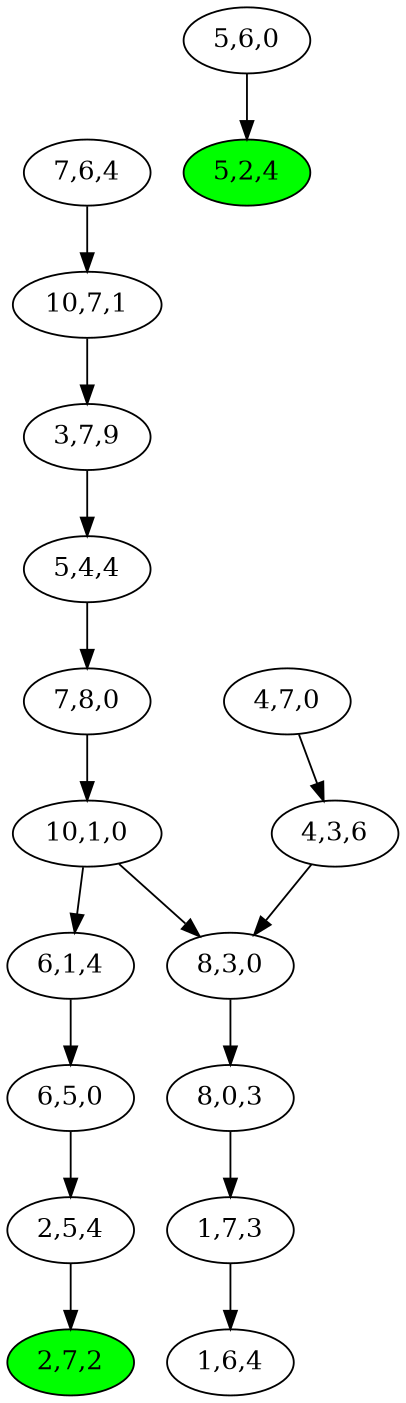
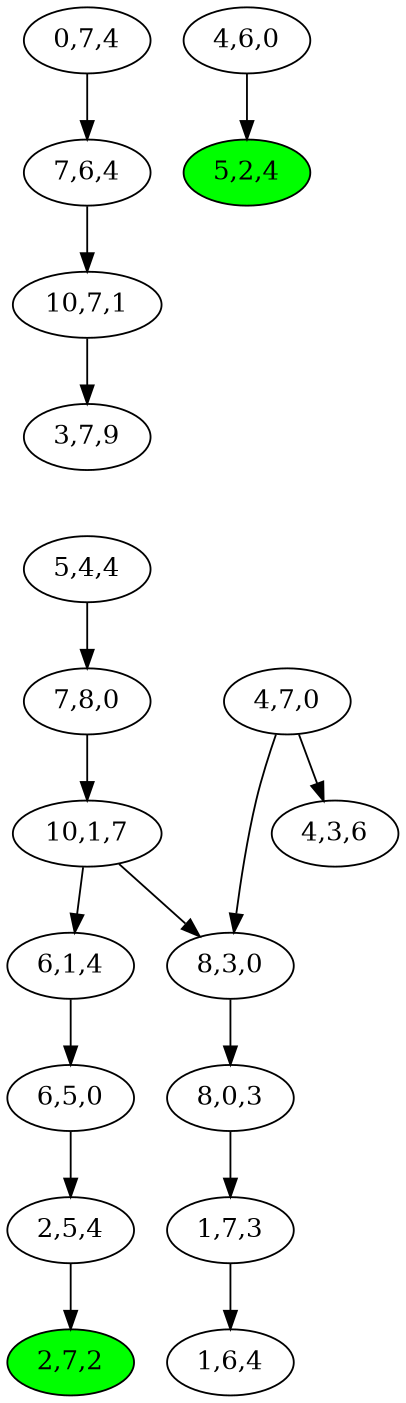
node "0,7,4": added
node "5,6,0": label "5,6,0" -> "4,6,0"
edge "3,7,9" -> "5,4,4": removed
node "10,1,0": label "10,1,0" -> "10,1,7"
edge "4,3,6" -> "8,3,0": now "4,7,0" -> "8,3,0"
